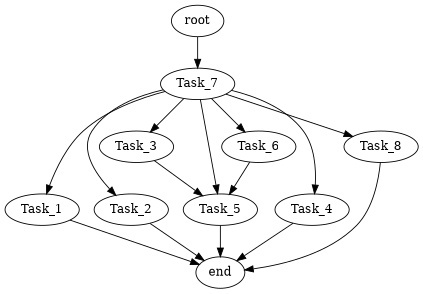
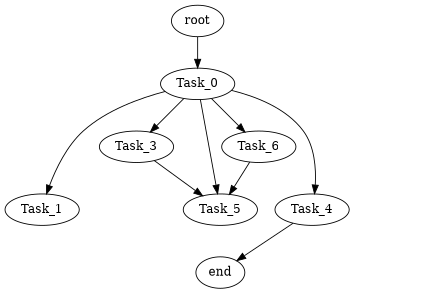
node "Task_7": label "Task_7" -> "Task_0"
node "Task_8": removed
node "Task_2": removed
edge "Task_5" -> "end": removed
edge "Task_1" -> "end": removed
